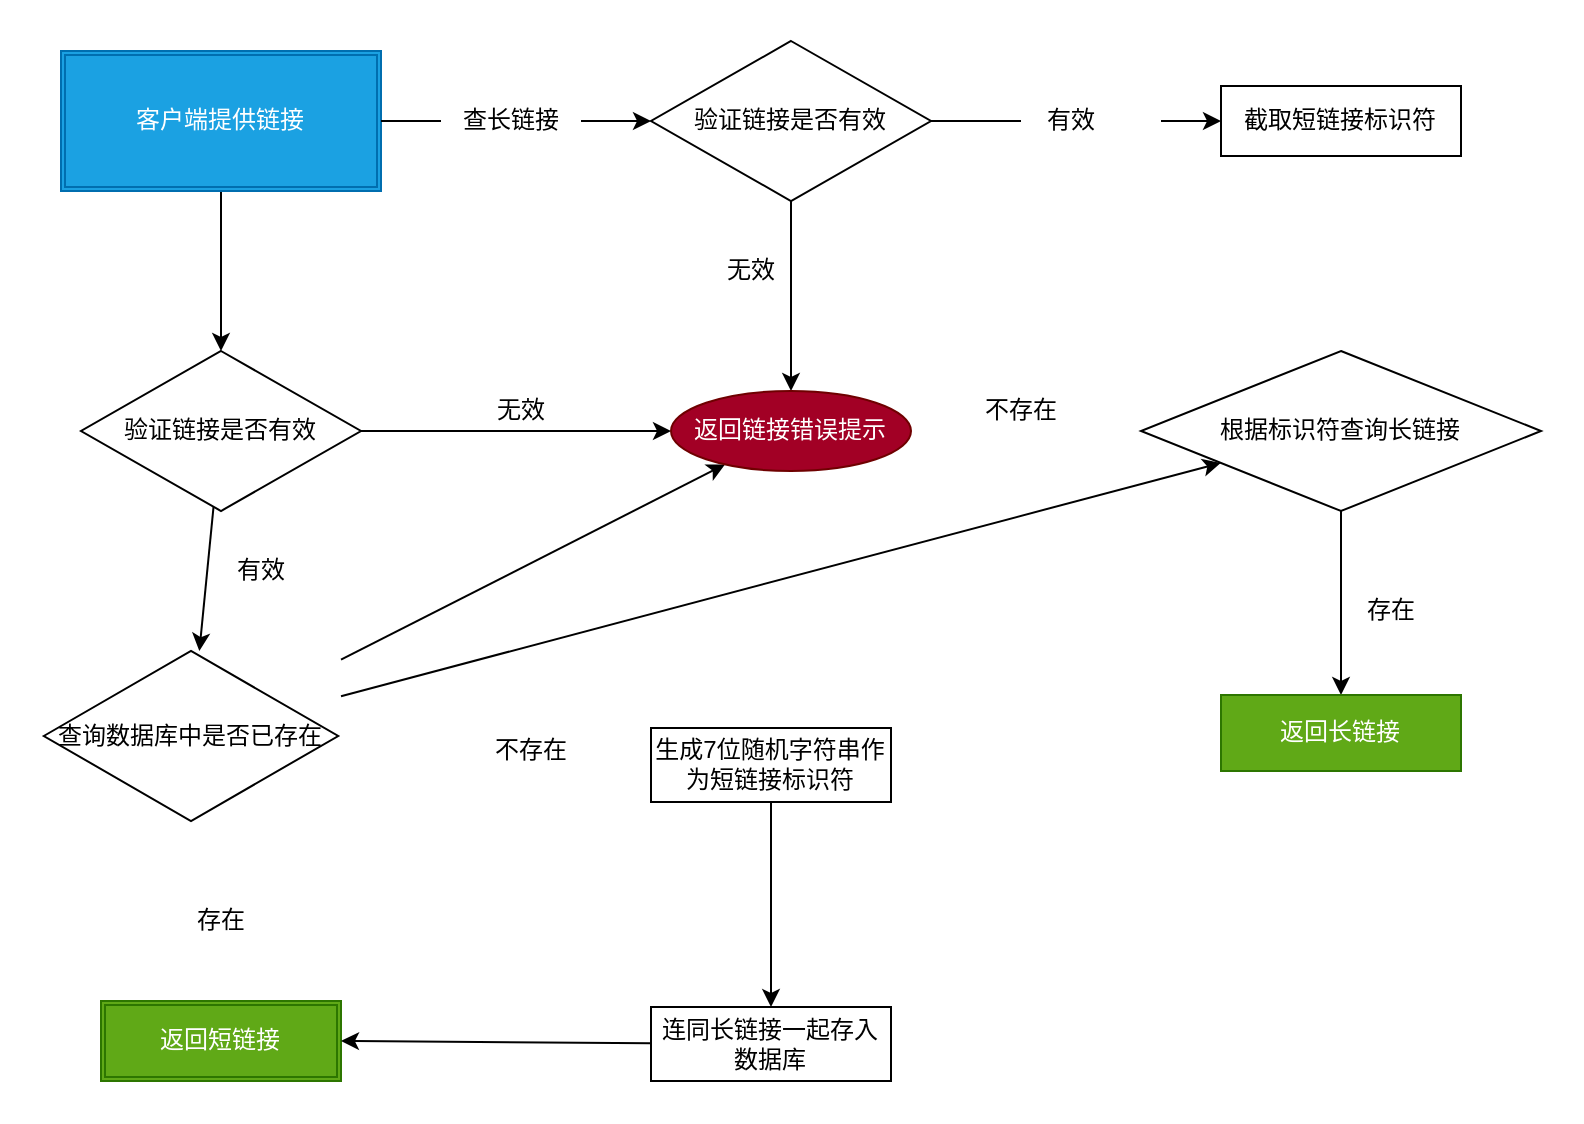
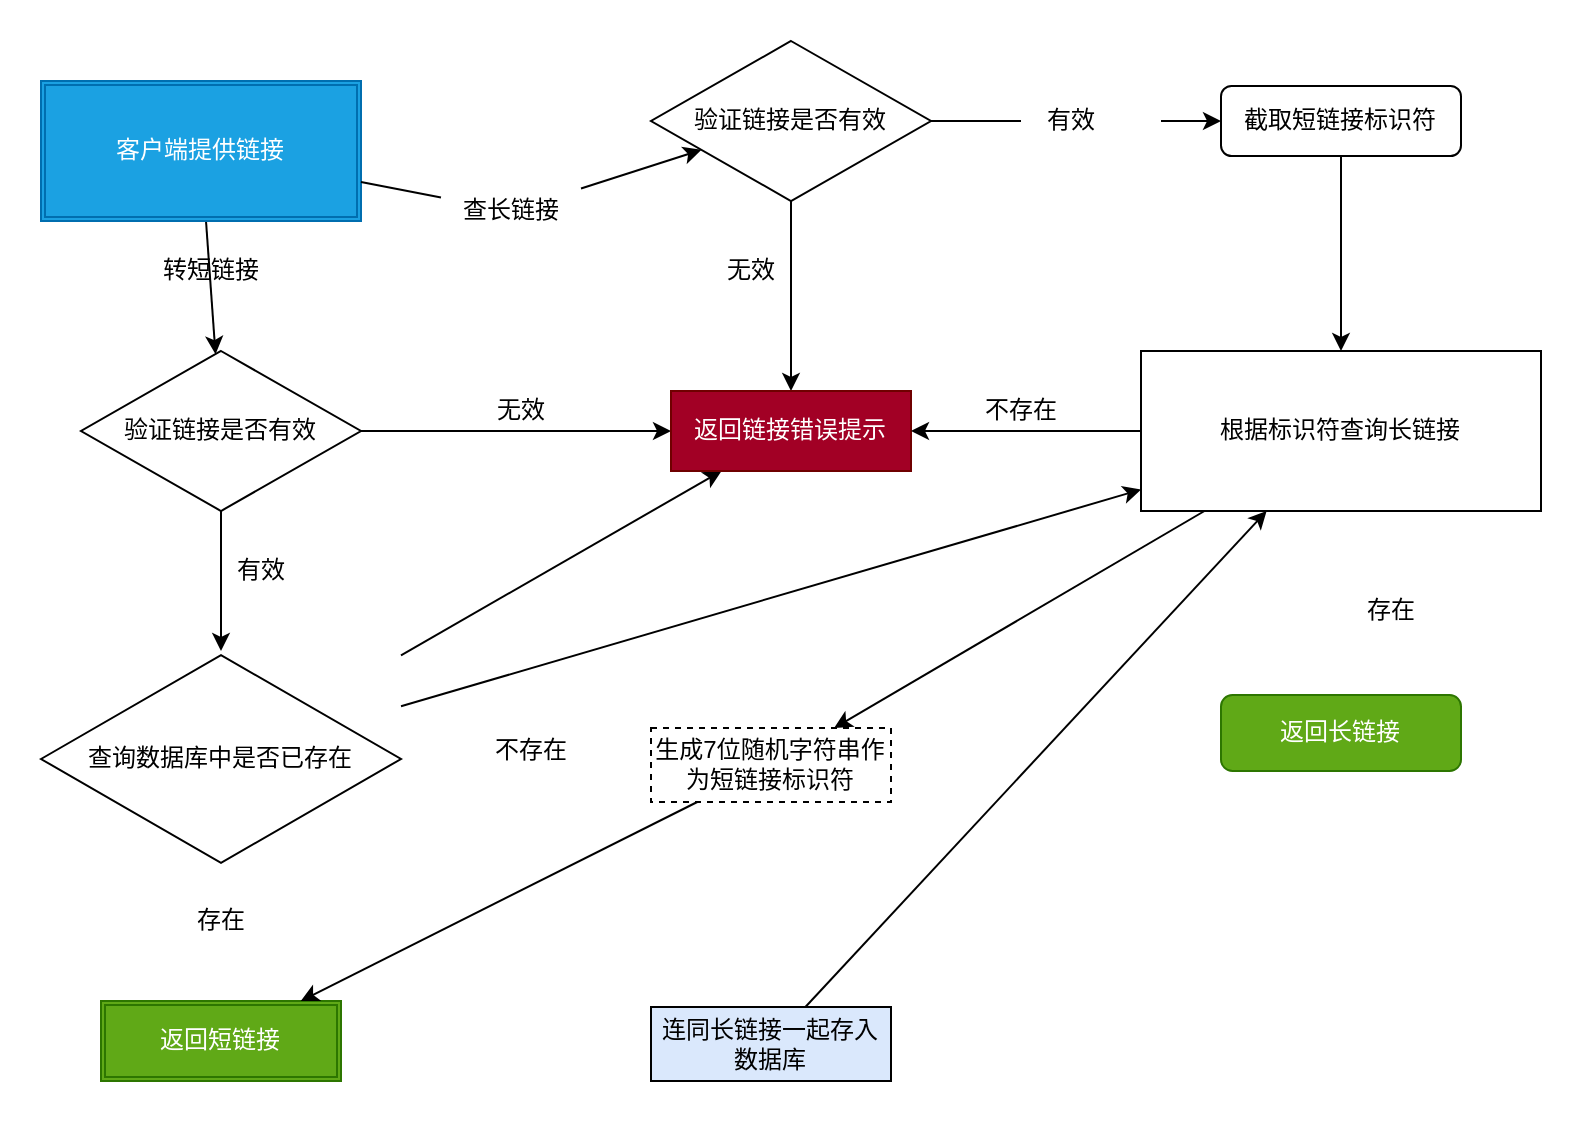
node "客户端提供链接": moved (221, 121) -> (201, 151)
node "查长链接": moved (511, 121) -> (511, 211)
node "截取短链接标识符": shape rectangle -> rounded rectangle
edge "截取短链接标识符" -> "根据标识符查询长链接": added
node "转短链接": added
node "返回链接错误提示": shape ellipse -> rectangle
edge "根据标识符查询长链接" -> "返回链接错误提示": added
node "根据标识符查询长链接": shape diamond -> rectangle
edge "根据标识符查询长链接" -> "返回长链接": now "根据标识符查询长链接" -> "生成7位随机字符串作为短链接标识符"
node "返回长链接": shape rectangle -> rounded rectangle
node "查询数据库中是否已存在": size 300x170 -> 360x216
node "生成7位随机字符串作为短链接标识符": style solid -> dashed
edge "生成7位随机字符串作为短链接标识符" -> "连同长链接一起存入数据库": now "生成7位随机字符串作为短链接标识符" -> "返回短链接"
edge "连同长链接一起存入数据库" -> "返回短链接": now "连同长链接一起存入数据库" -> "根据标识符查询长链接"
node "连同长链接一起存入数据库": fillcolor #ffffff -> #dae8fc
